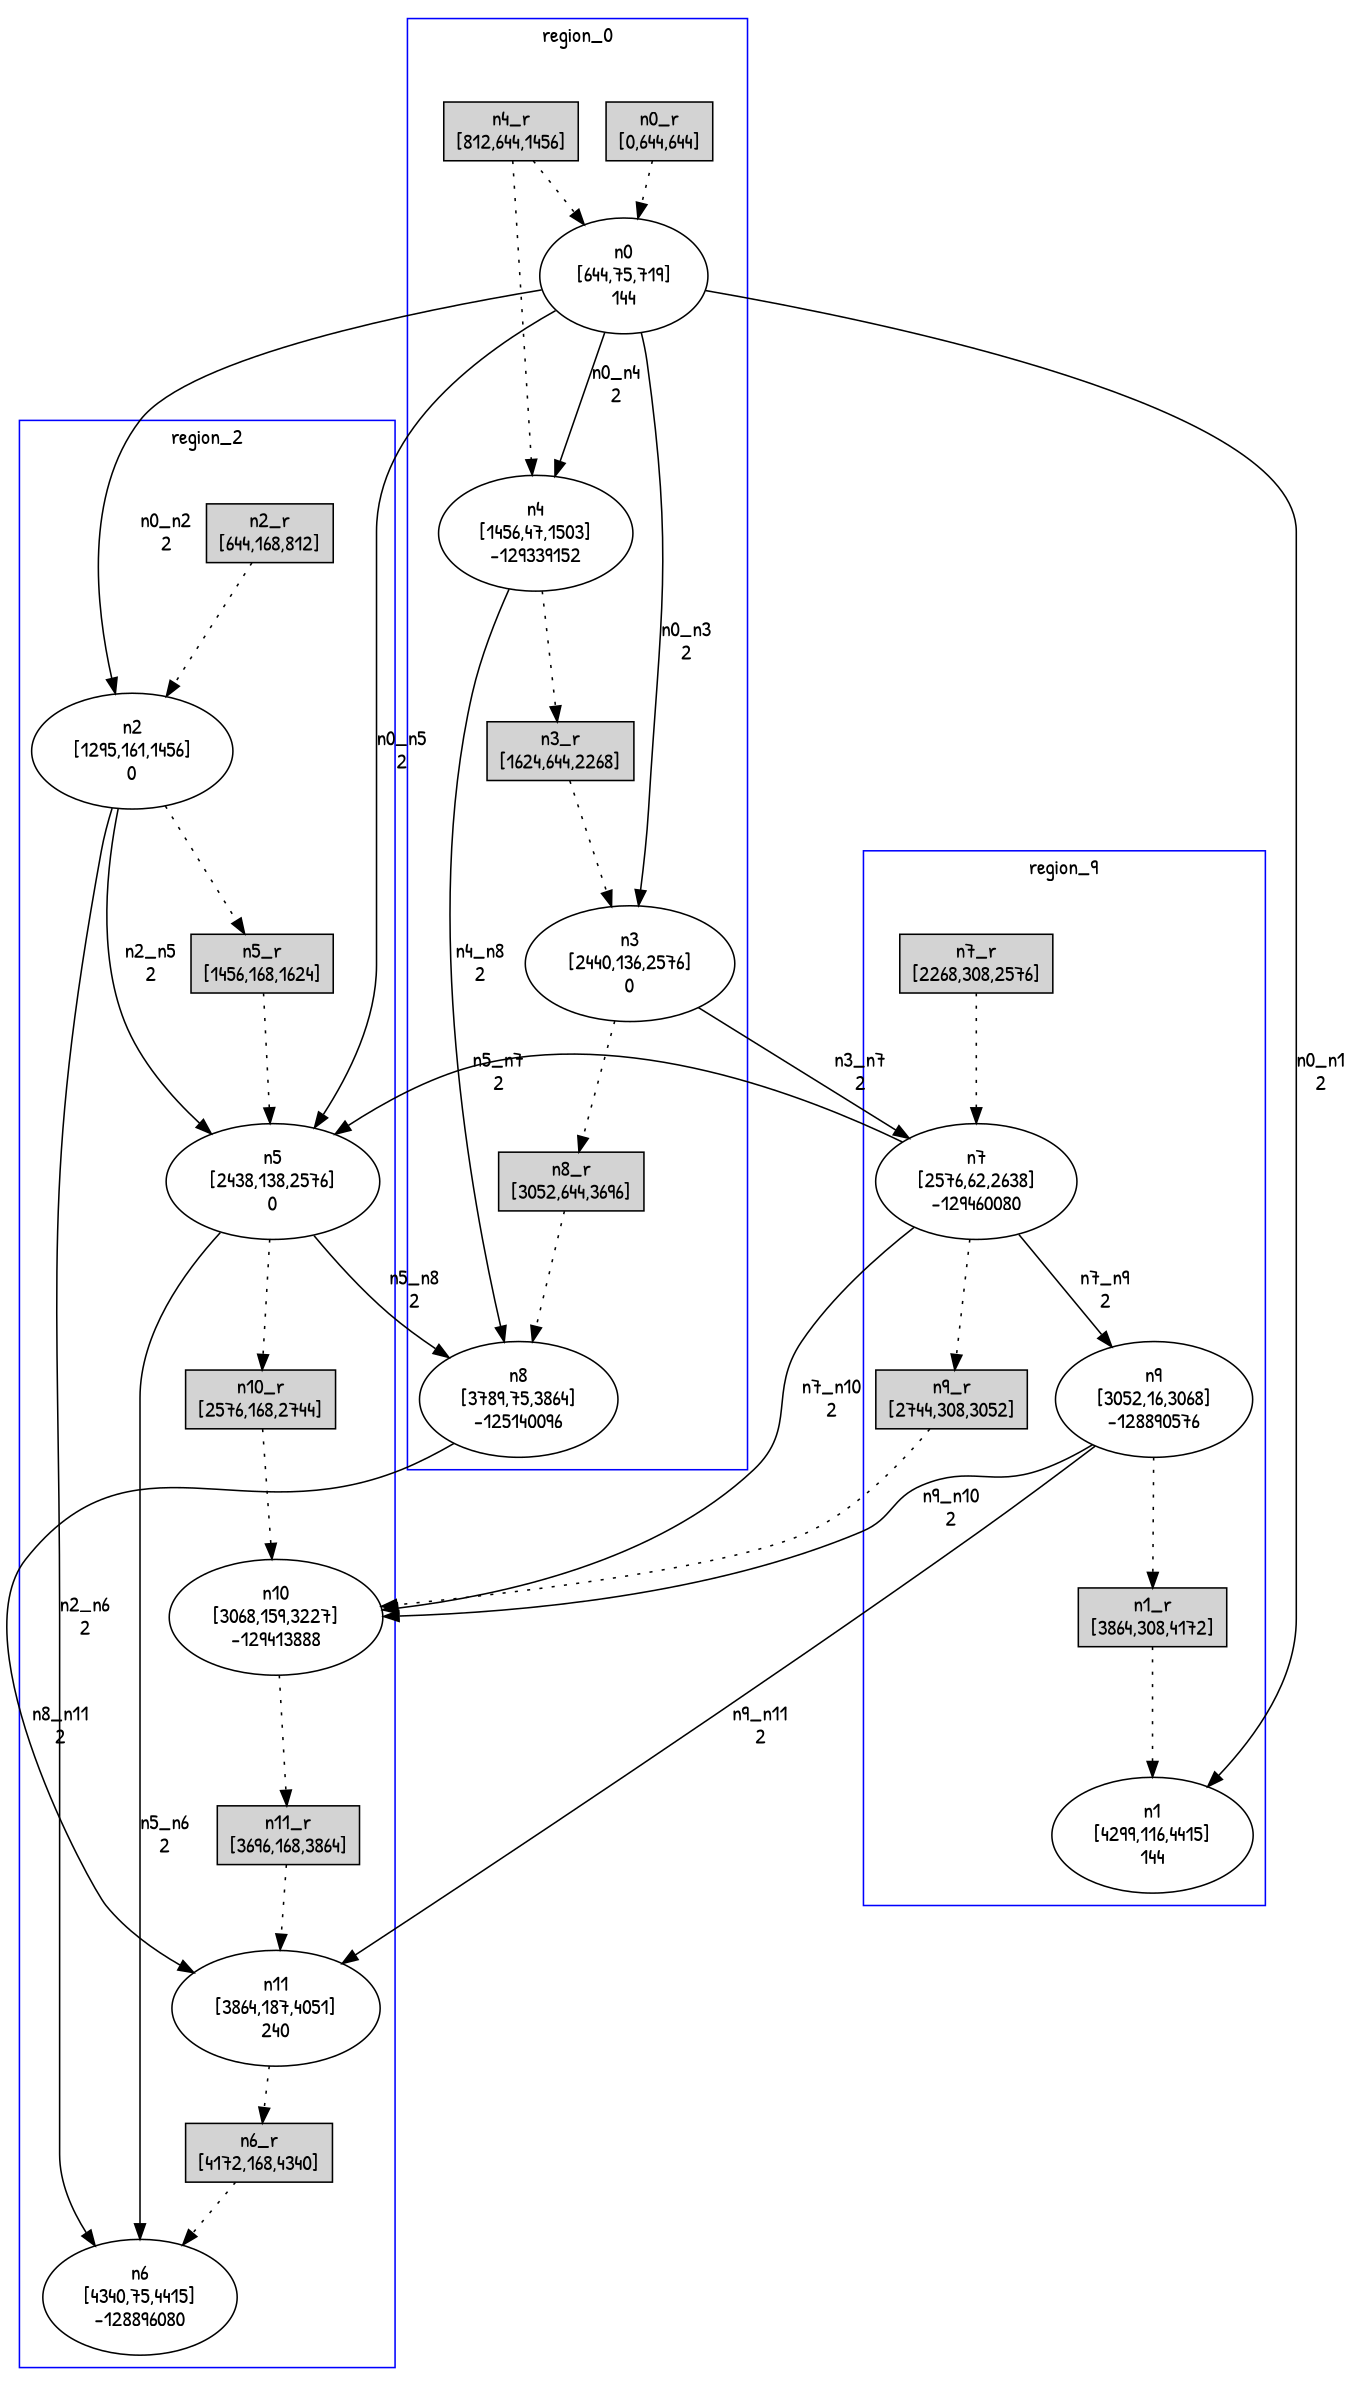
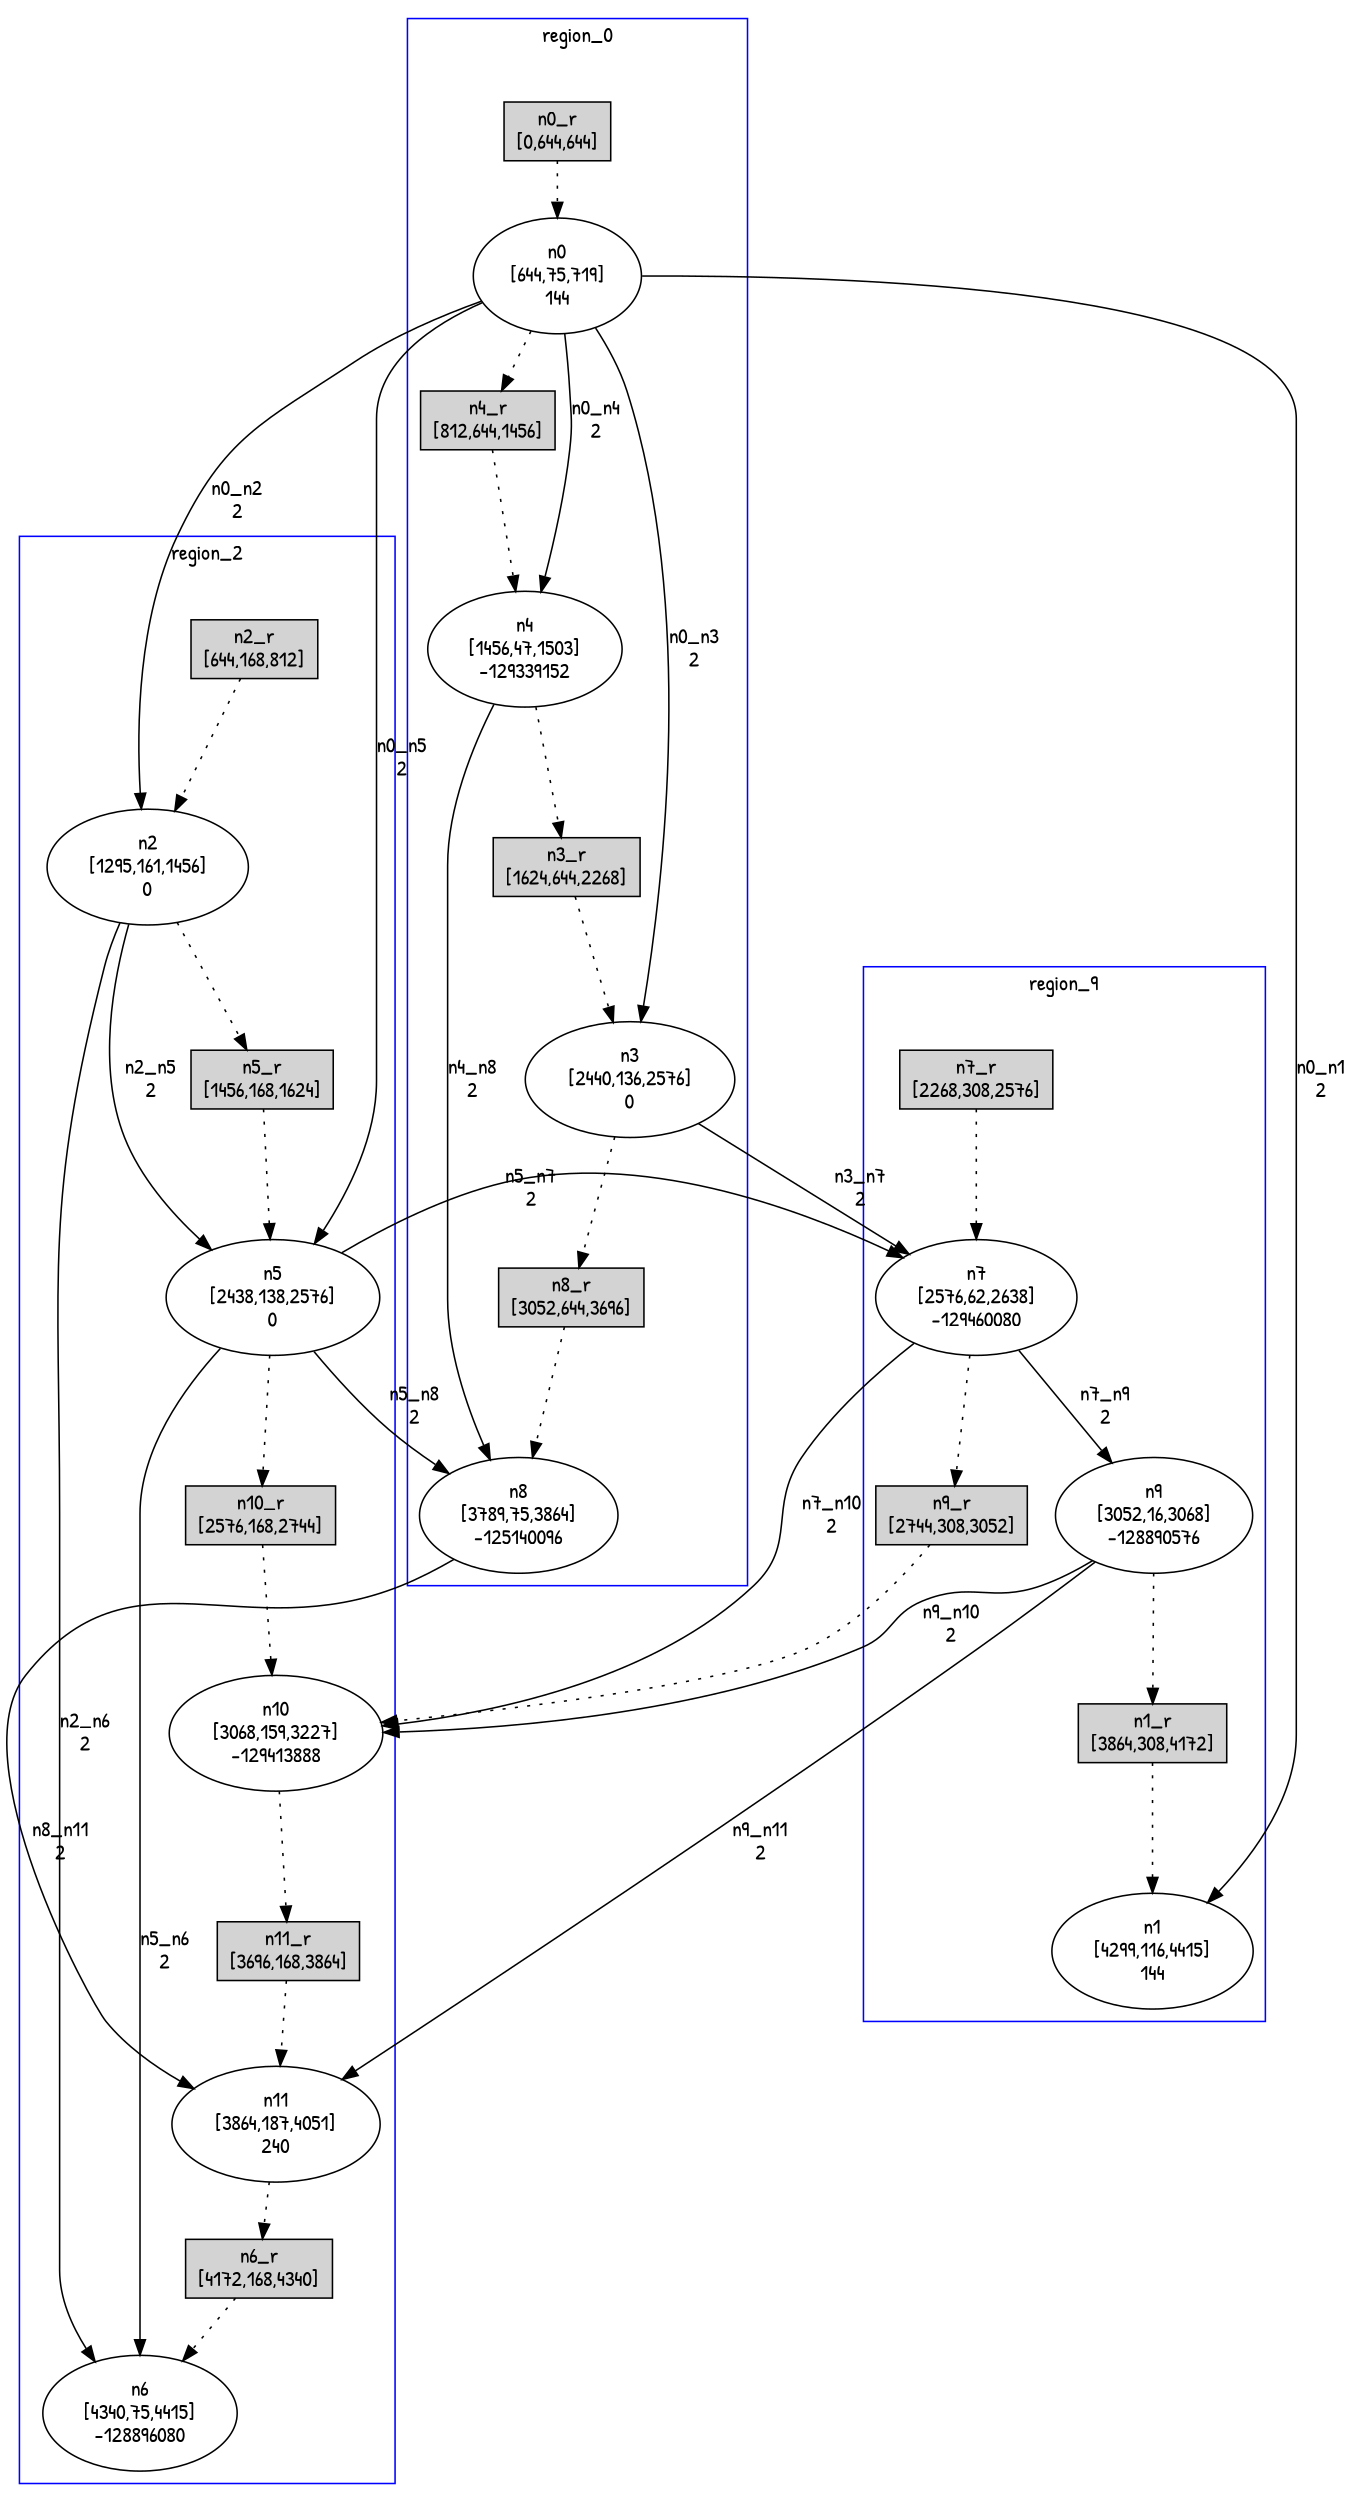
edge "n4_r [812,644,1456]" -> "n0 [644,75,719] 144": reversed
edge "n7 [2576,62,2638] -129460080" -> "n5 [2438,138,2576] 0": reversed
